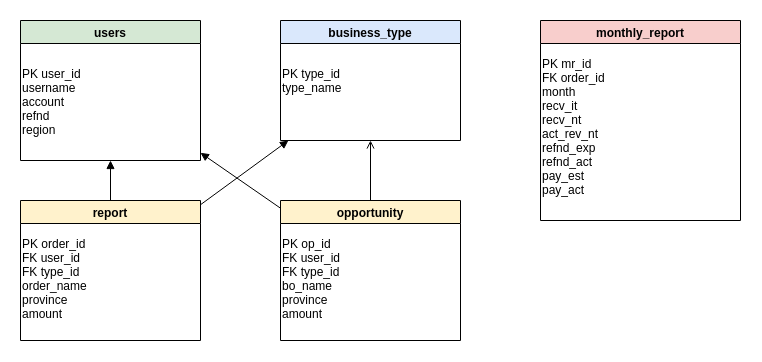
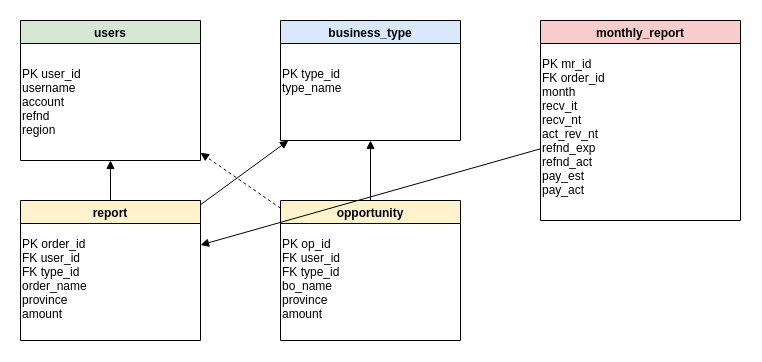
edge "opportunity" -> "business_type": arrowhead open -> block
edge "opportunity" -> "users": style solid -> dashed
edge "monthly_report" -> "report": added
